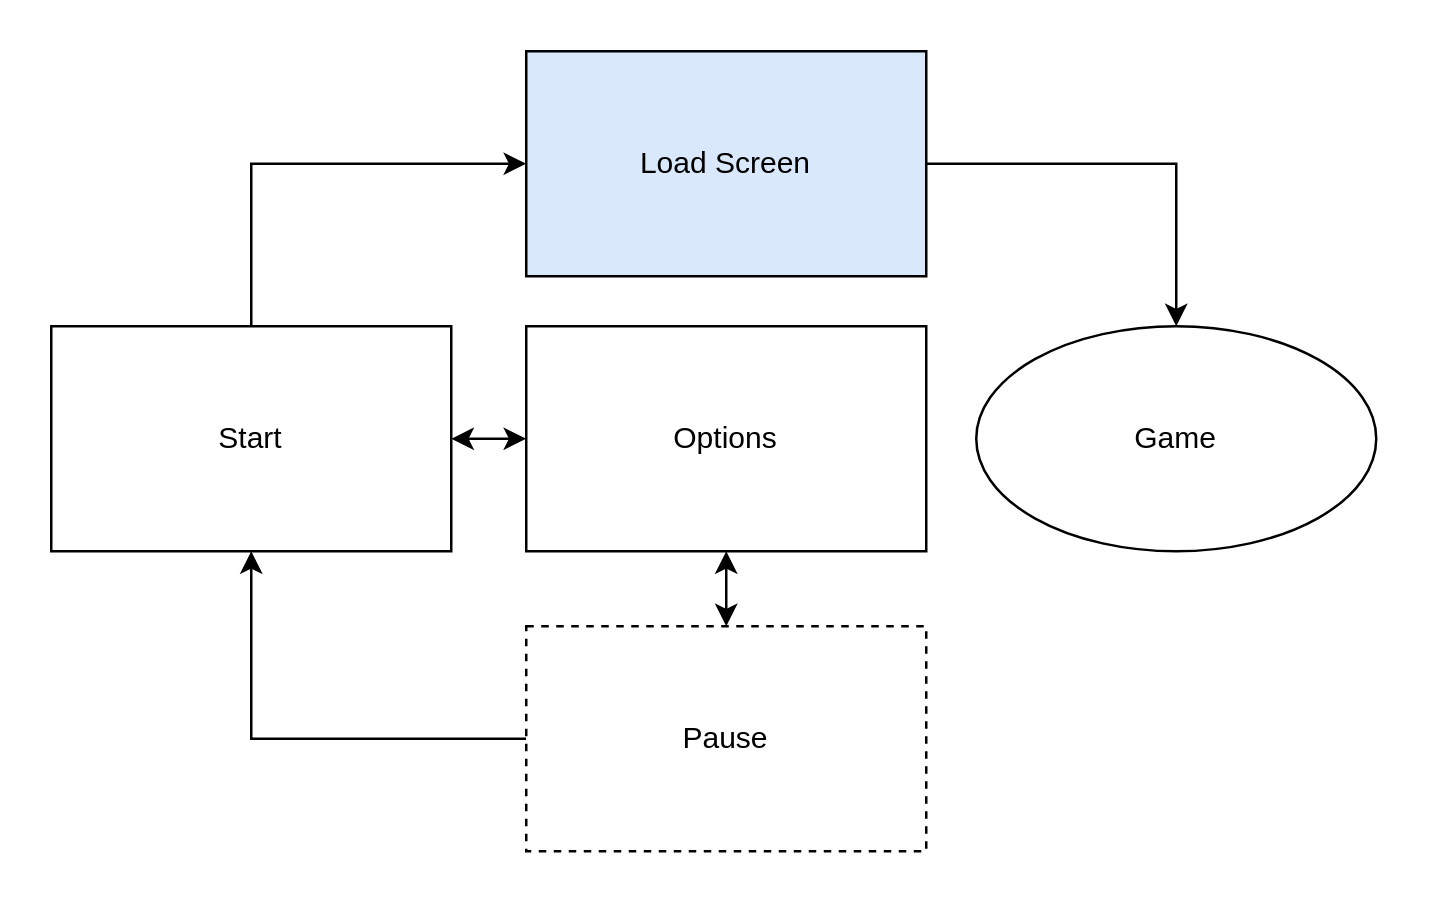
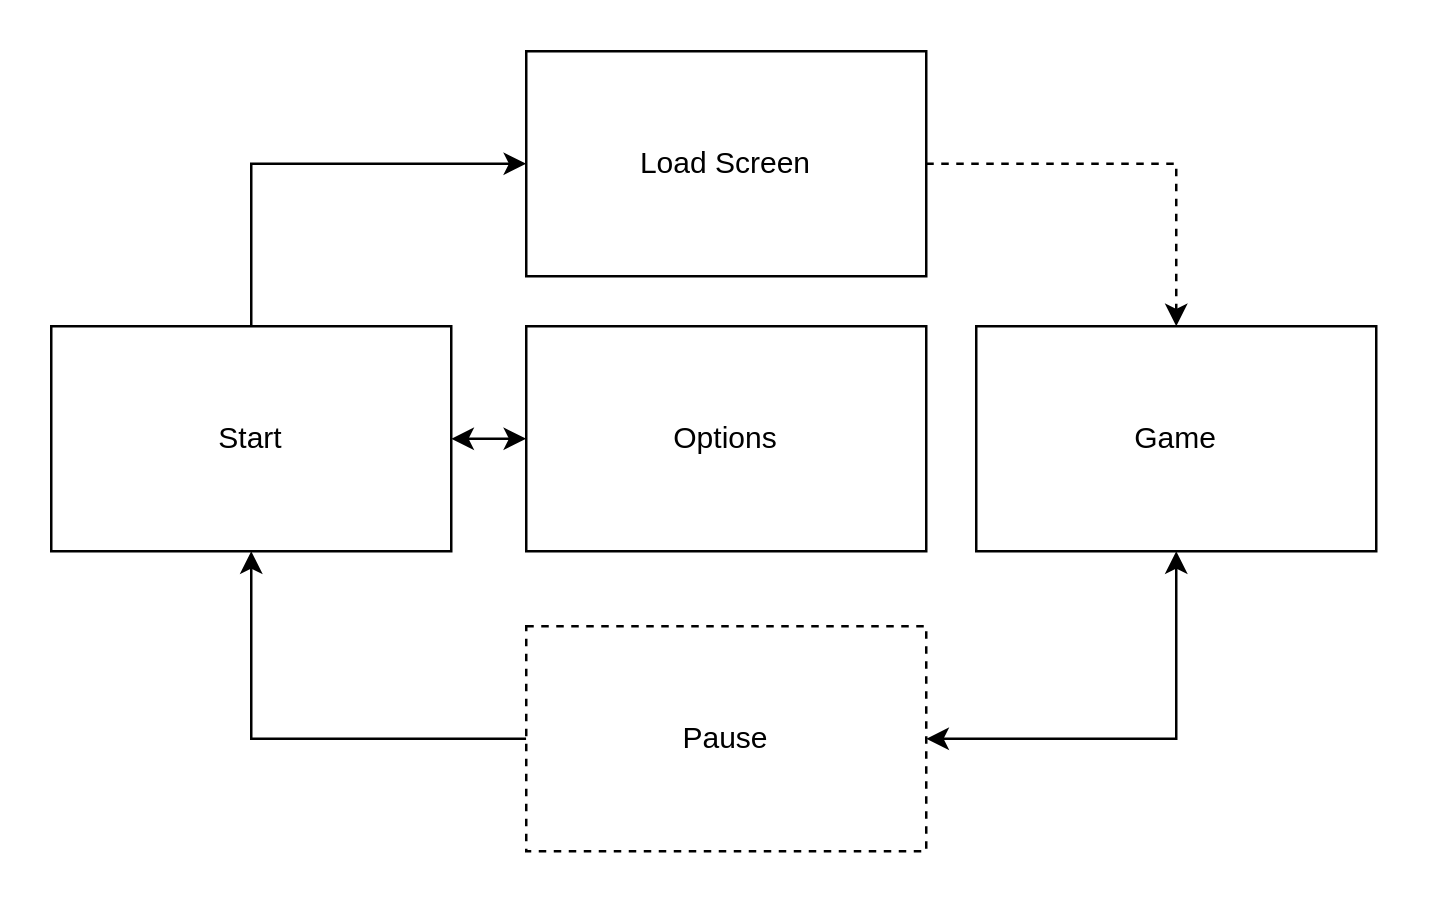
node "Load Screen": fillcolor #dae8fc -> #ffffff
edge "Load Screen" -> "Game": style solid -> dashed
node "Game": shape ellipse -> rectangle
edge "Options" -- "Pause": now "Game" -- "Pause"
